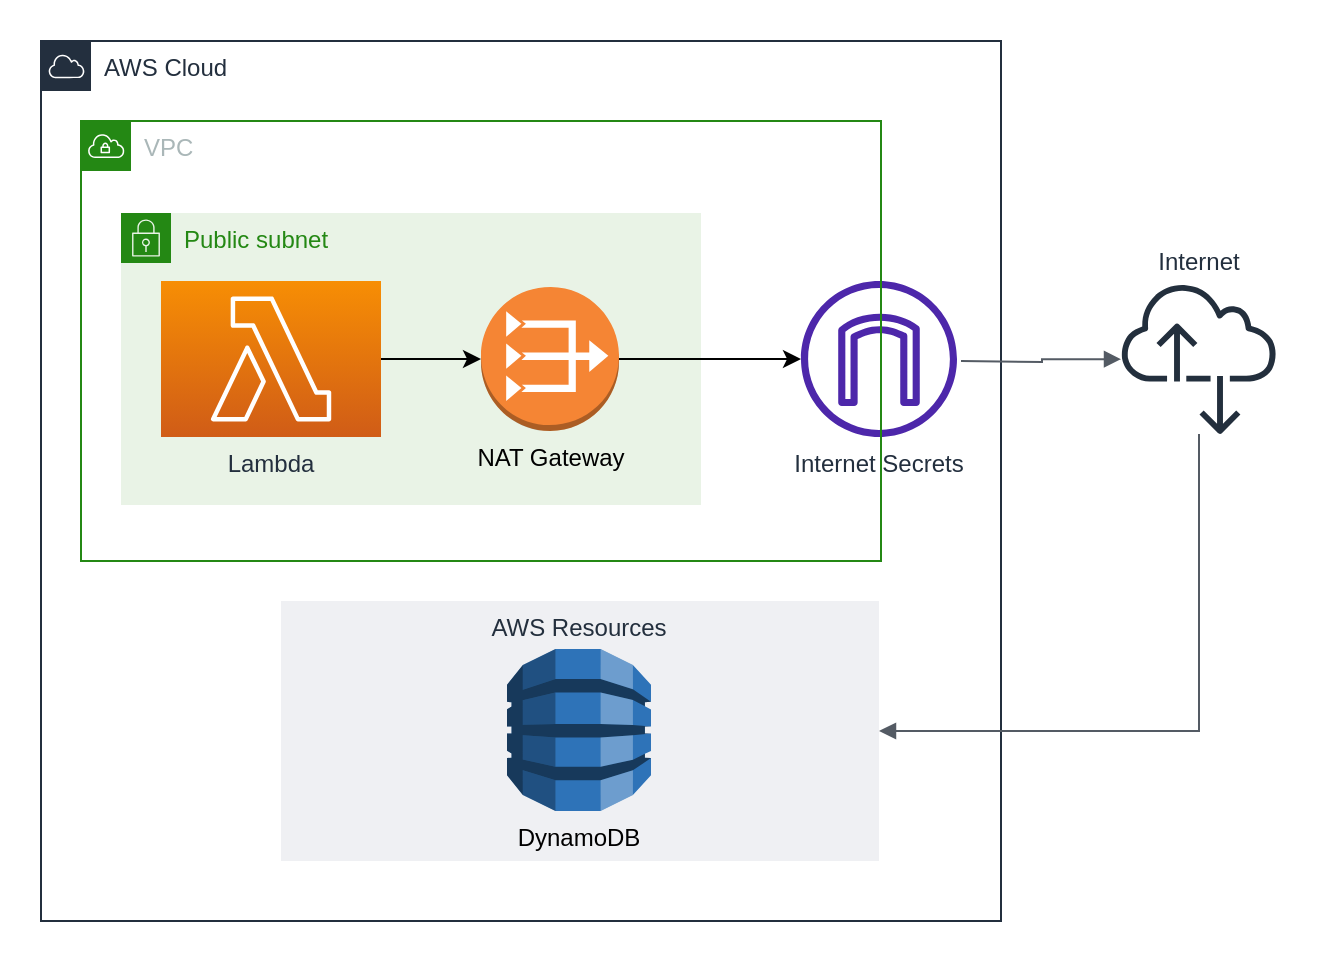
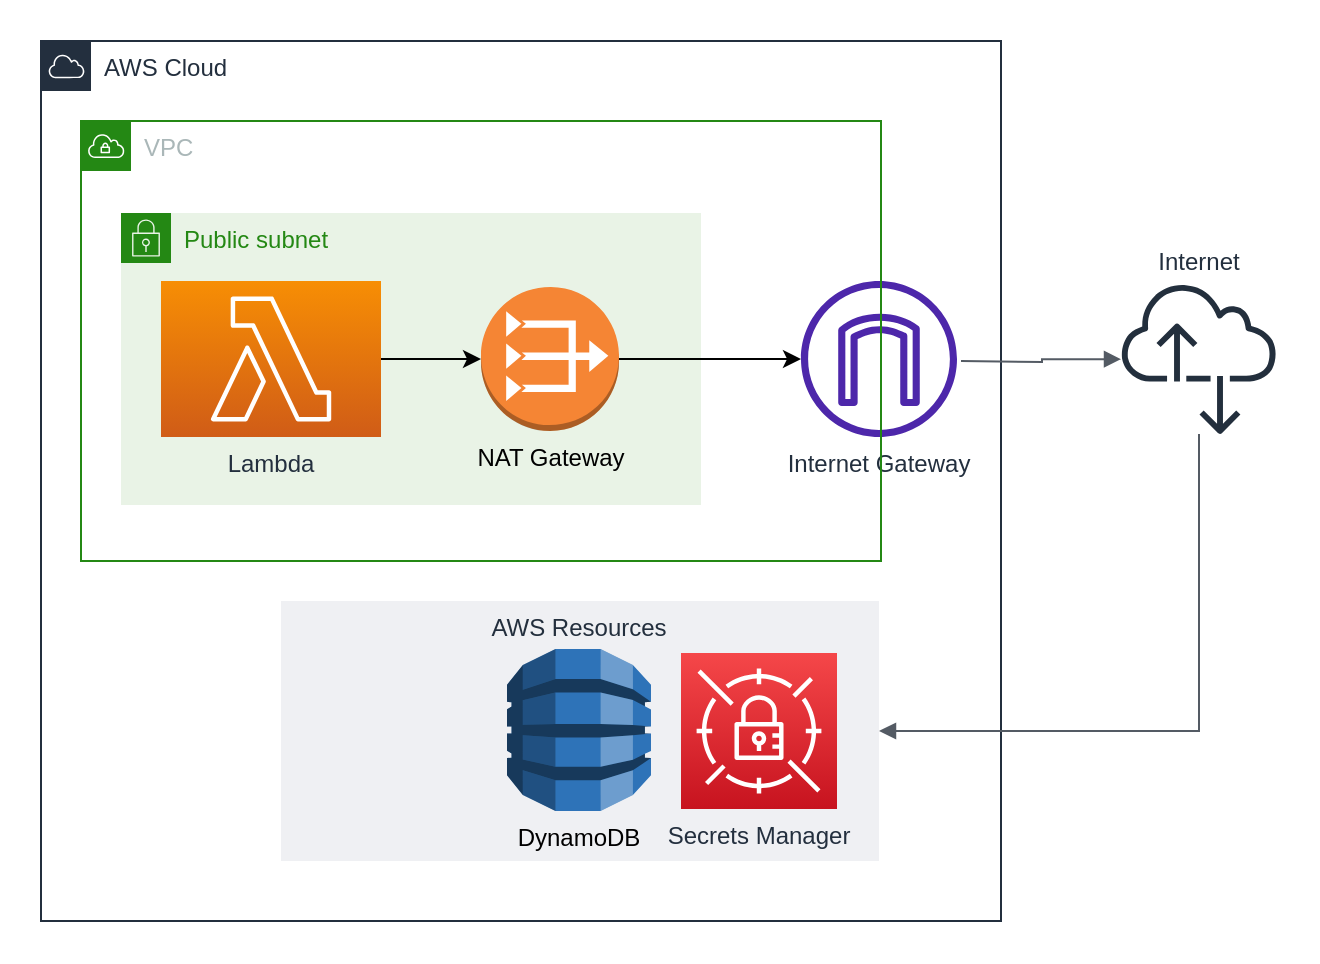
node "Internet Secrets": label "Internet Secrets" -> "Internet Gateway"
node "Secrets Manager": added
